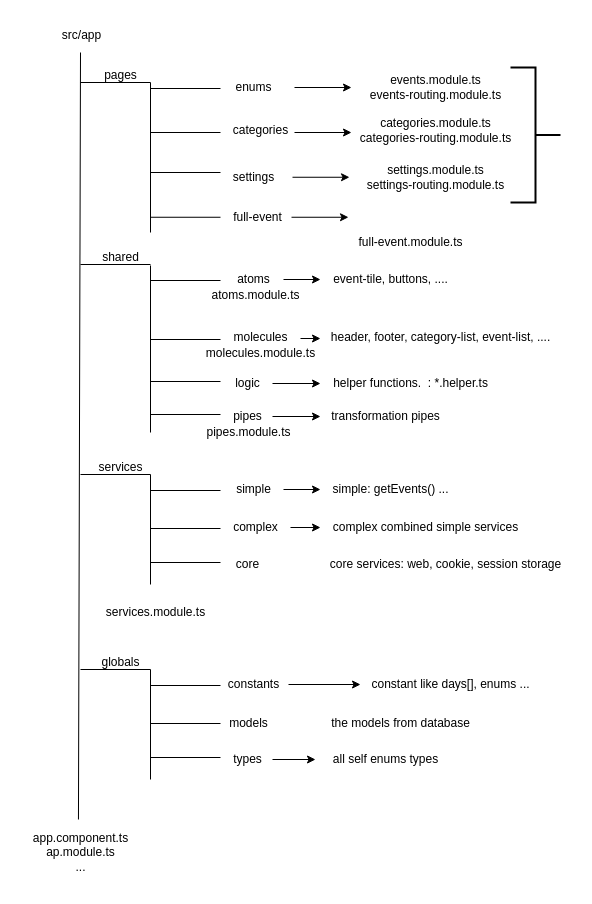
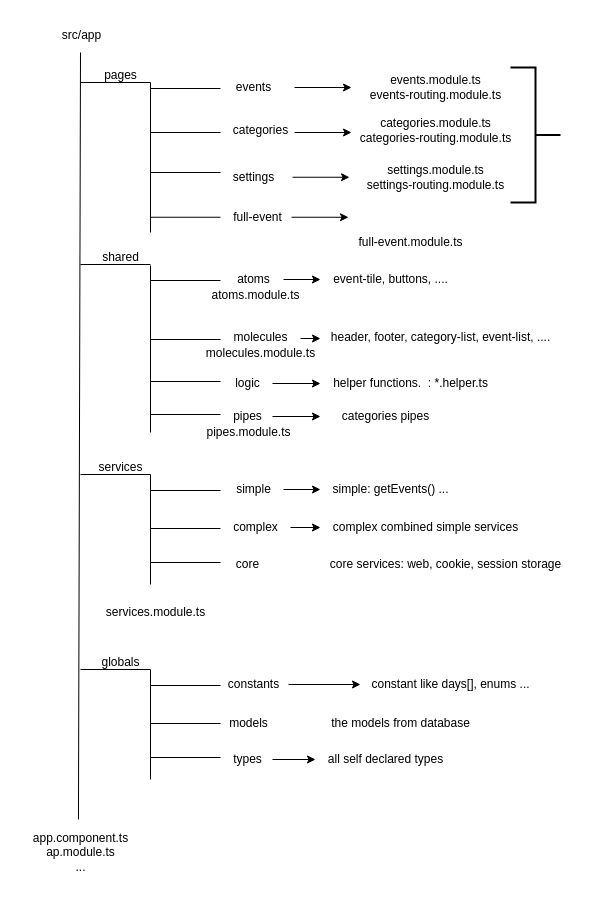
node "enums": label "enums" -> "events"
node "transformation pipes": label "transformation pipes" -> "categories pipes"
node "all self enums types": label "all self enums types" -> "all self declared types"
